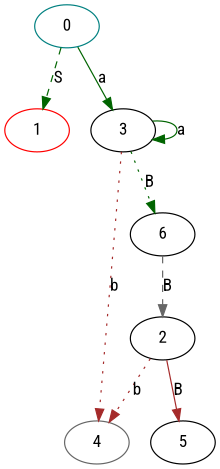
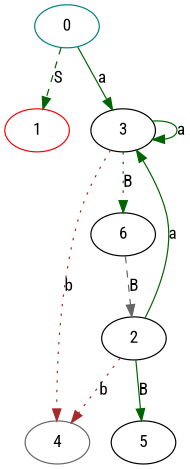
edge "2" -> "3": added, label "a"
edge "2" -> "5": color brown -> darkgreen
